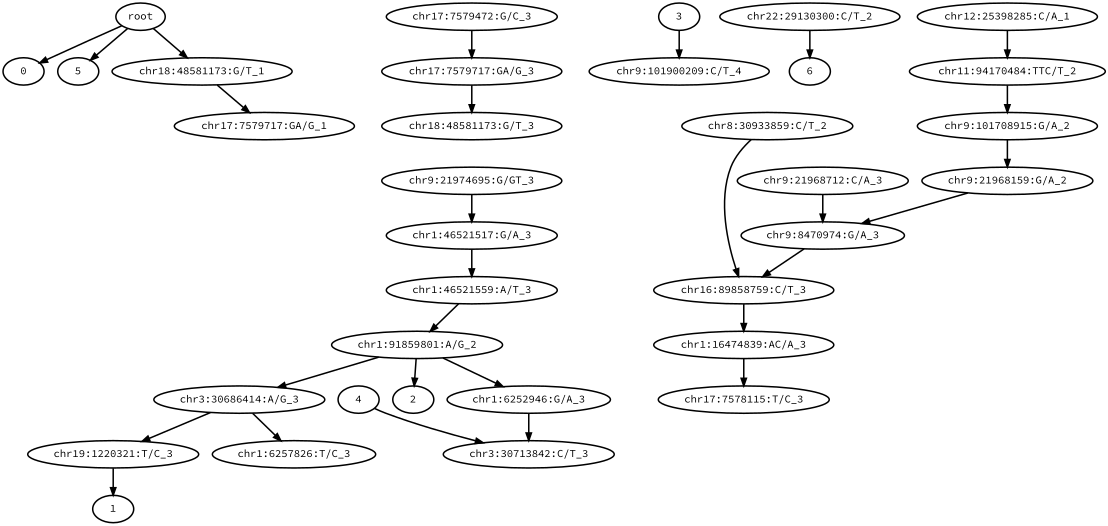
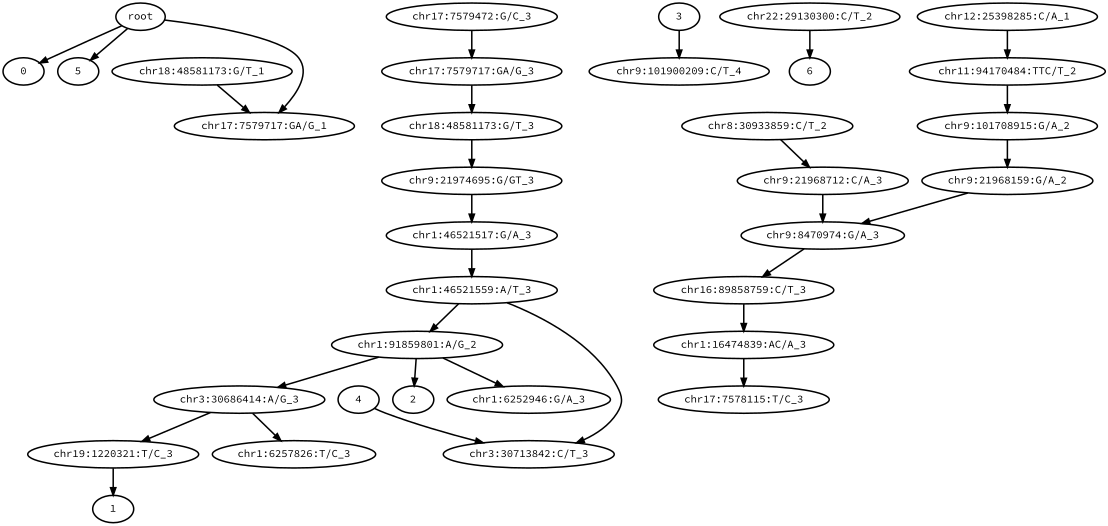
edge "root" -> "chr18:48581173:G/T_1": now "root" -> "chr17:7579717:GA/G_1"
edge "chr18:48581173:G/T_3" -> "chr9:21974695:G/GT_3": added
edge "chr8:30933859:C/T_2" -> "chr16:89858759:C/T_3": now "chr8:30933859:C/T_2" -> "chr9:21968712:C/A_3"
edge "chr1:6252946:G/A_3" -> "chr3:30713842:C/T_3": now "chr1:46521559:A/T_3" -> "chr3:30713842:C/T_3"
